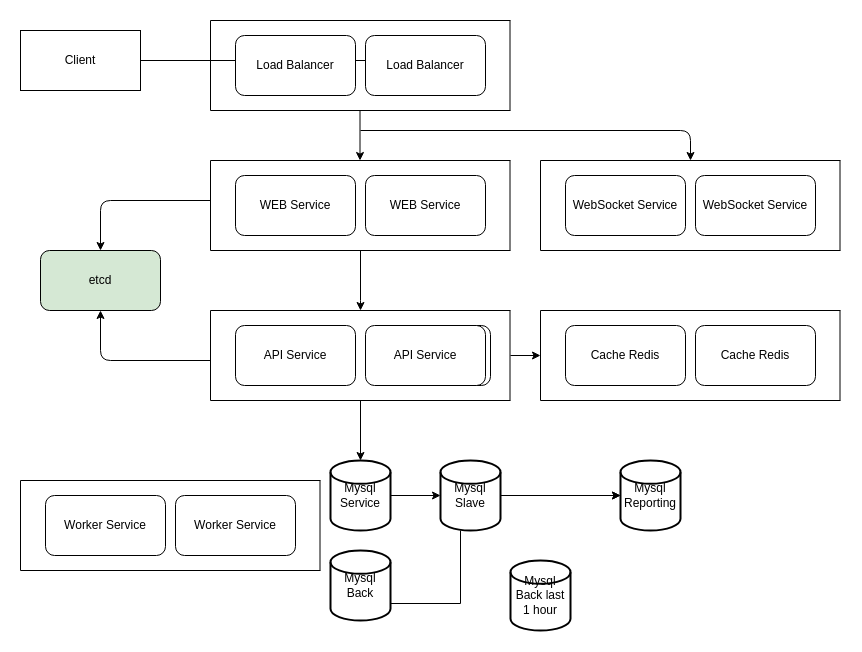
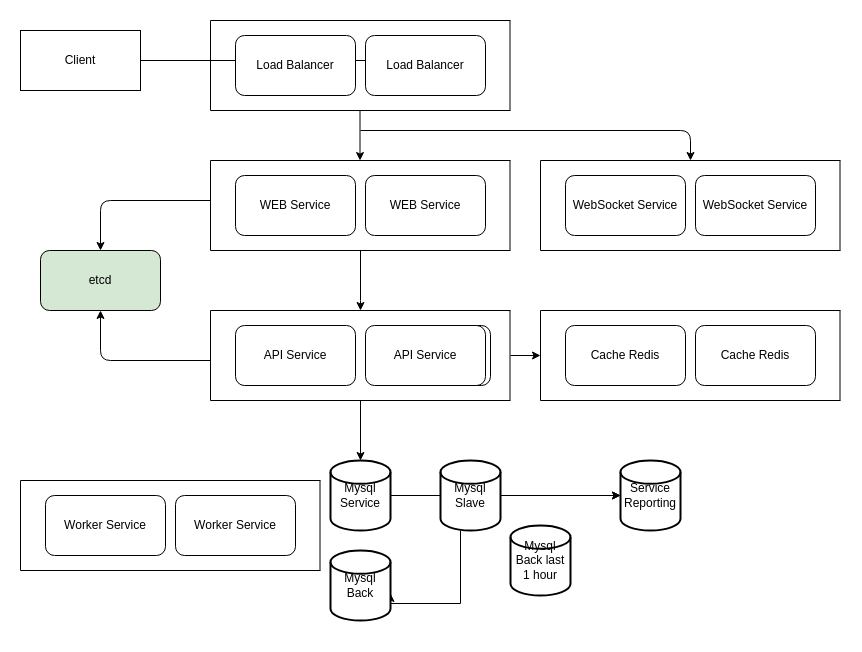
edge "Mysql Service" -> "Mysql Slave": arrowhead classic -> none
node "Mysql Reporting": label "Mysql Reporting" -> "Service Reporting"
node "Mysql Back last 1 hour": moved (541, 596) -> (541, 561)
edge "Mysql Slave" -- "Mysql Back": arrowhead none -> classic
